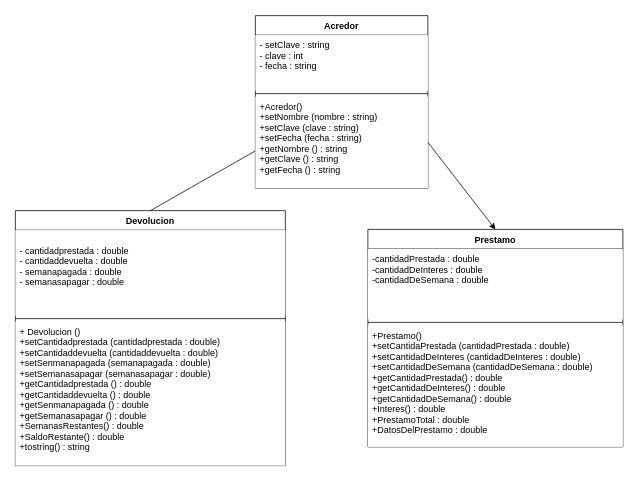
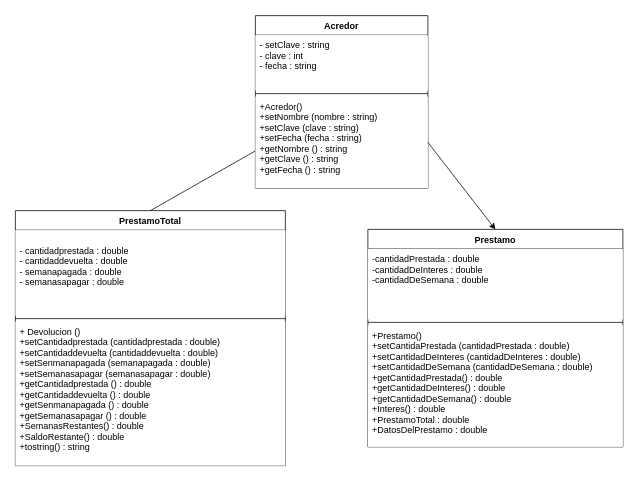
node "Devolucion": label "Devolucion" -> "PrestamoTotal"
